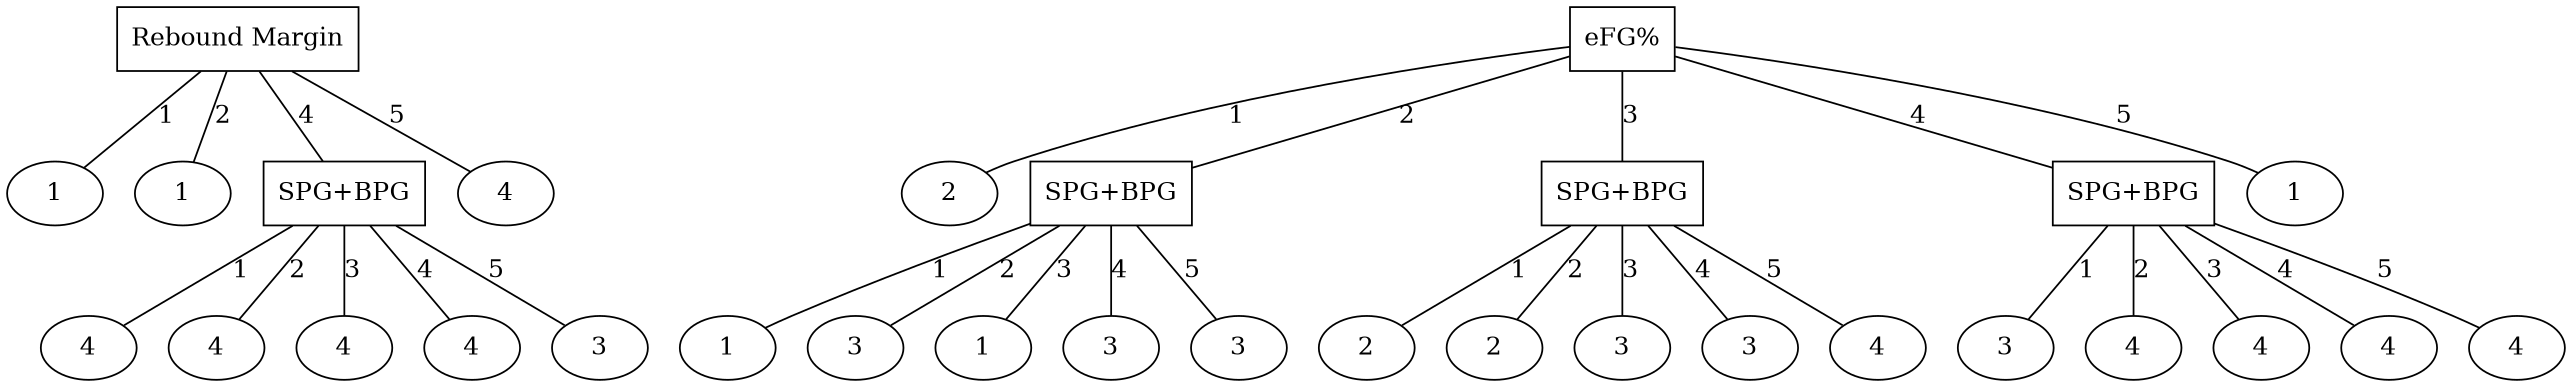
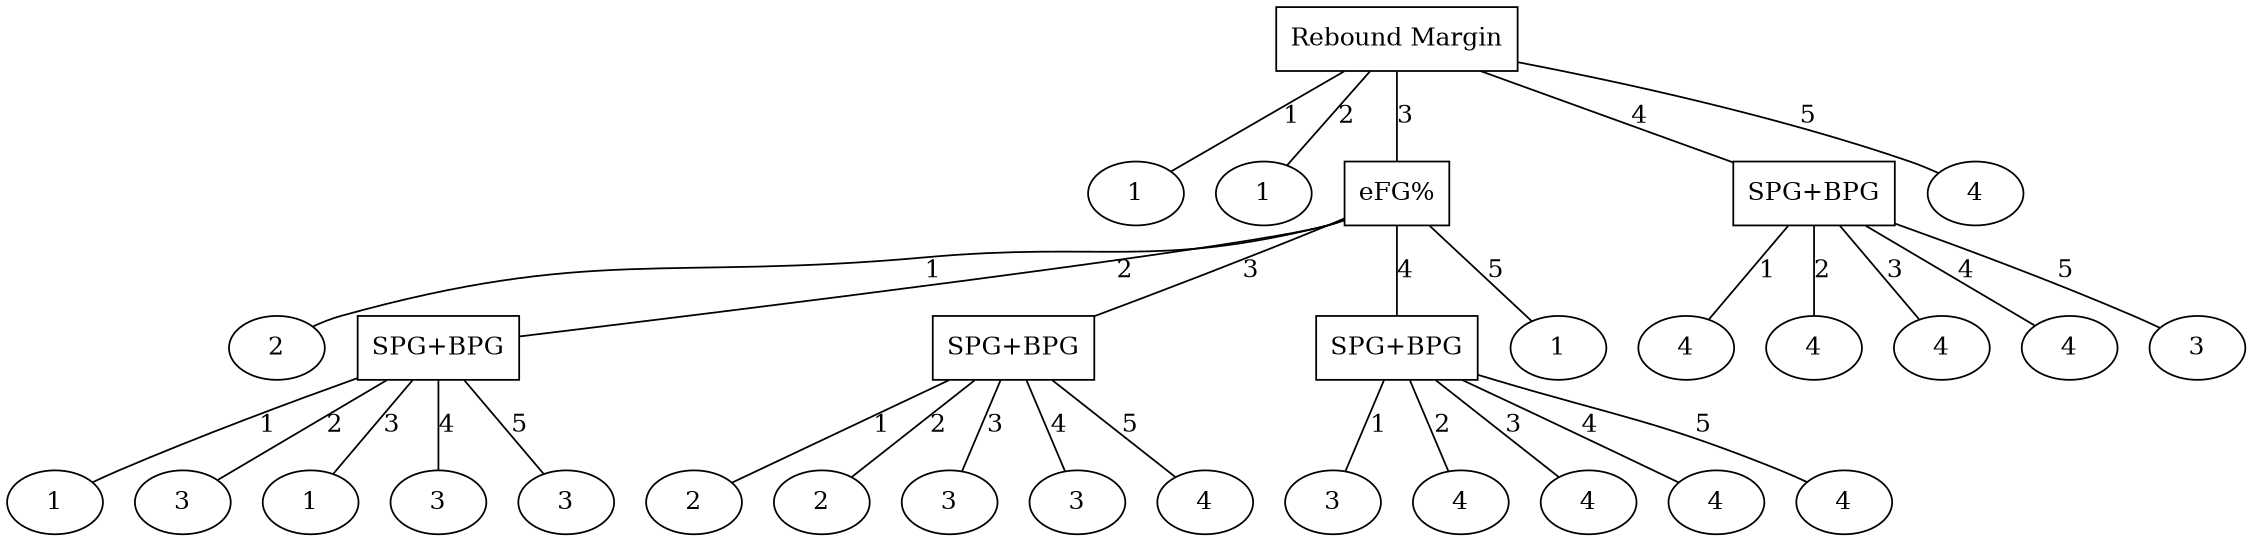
edge "Rebound Margin" -- "eFG%": added, label "3"
